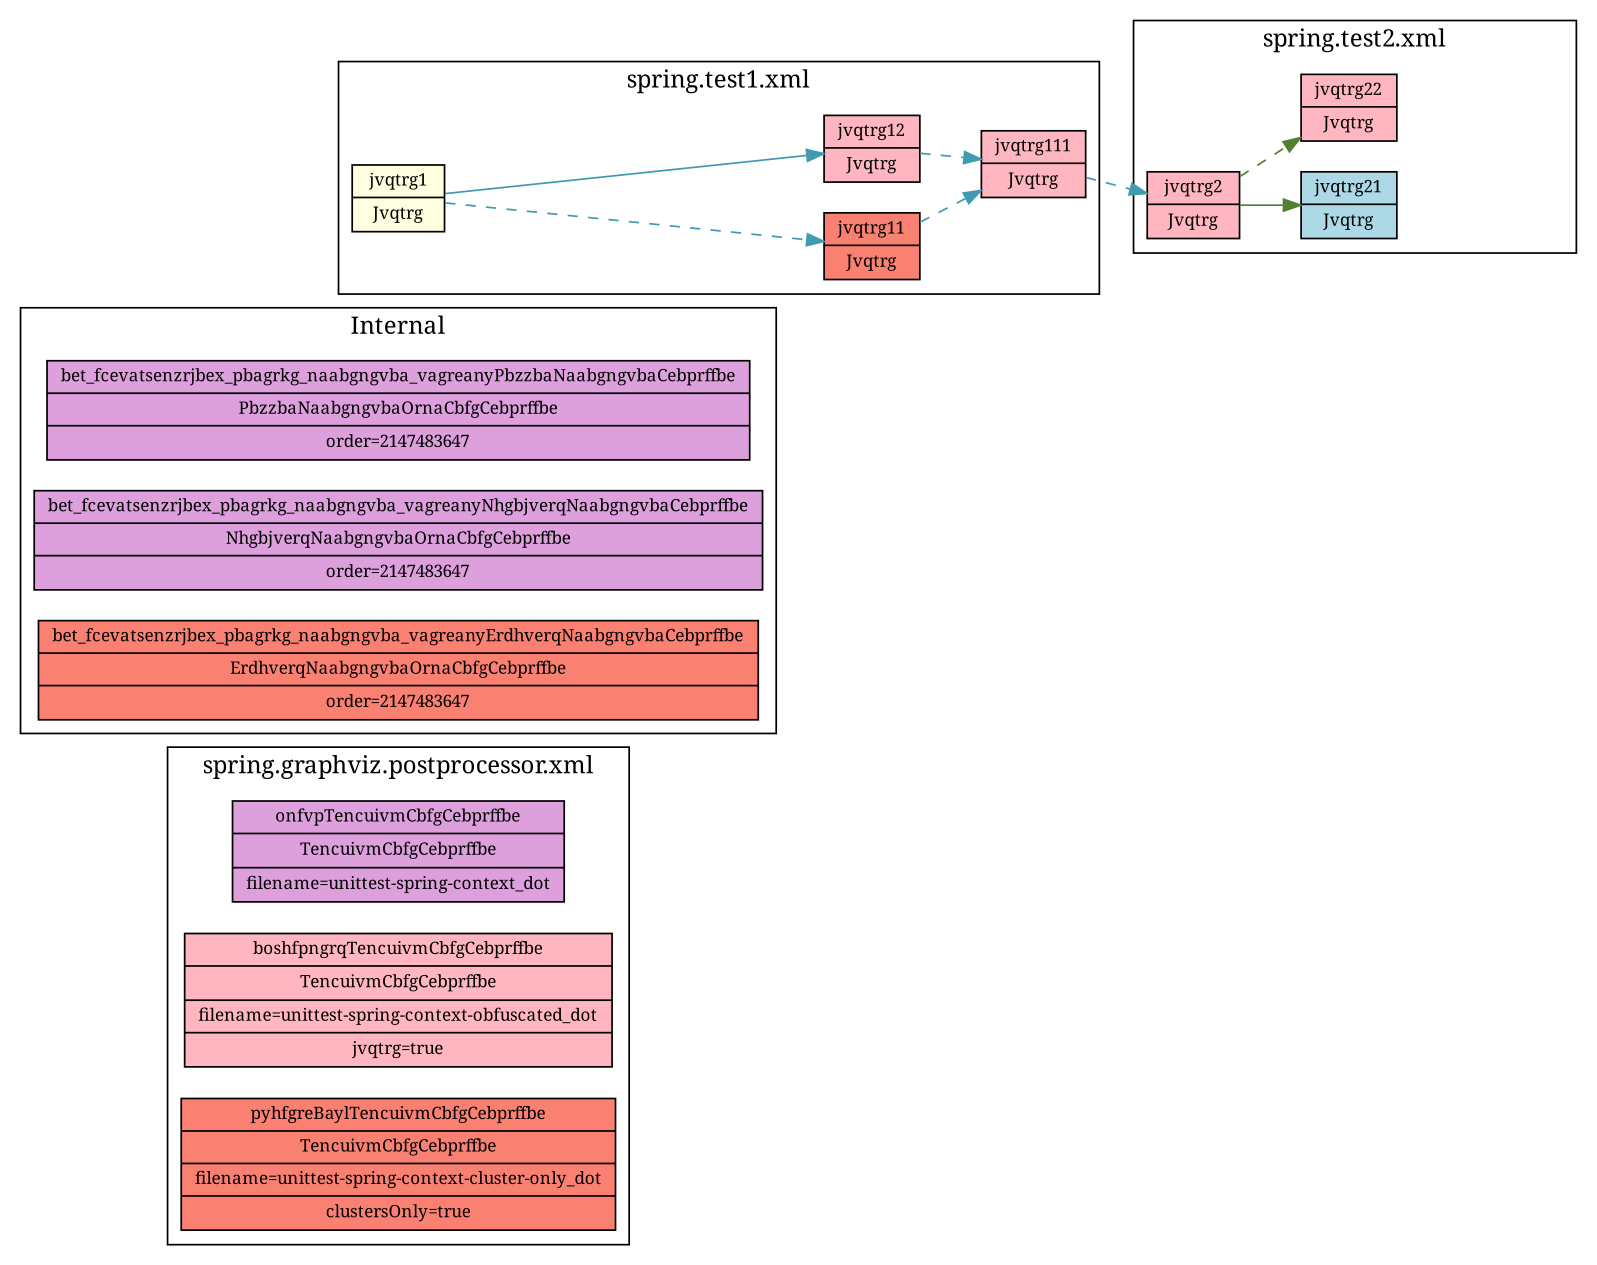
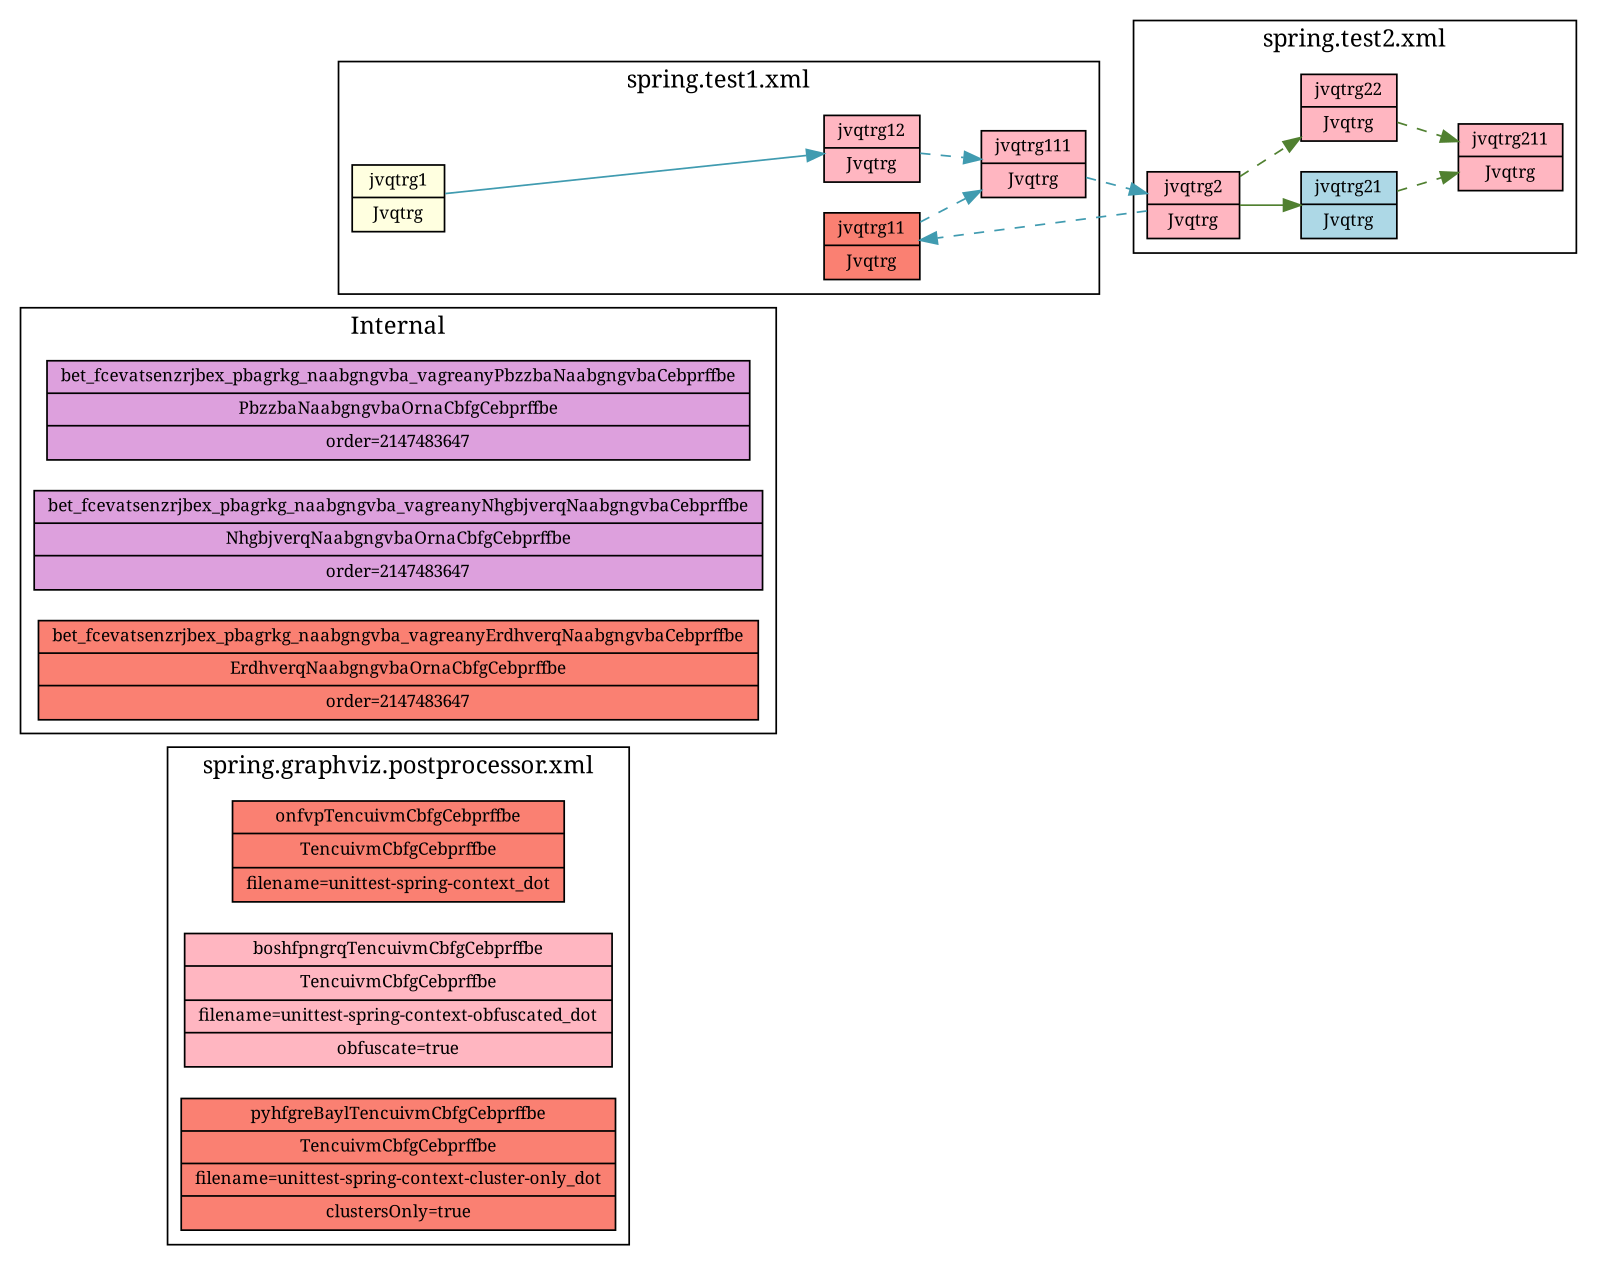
node "jvqtrg211": added
edge "jvqtrg1" -> "jvqtrg11": now "jvqtrg2" -> "jvqtrg11"
node "onfvpTencuivmCbfgCebprffbe": fillcolor plum -> salmon
node "boshfpngrqTencuivmCbfgCebprffbe": text "jvqtrg=true" -> "obfuscate=true"
